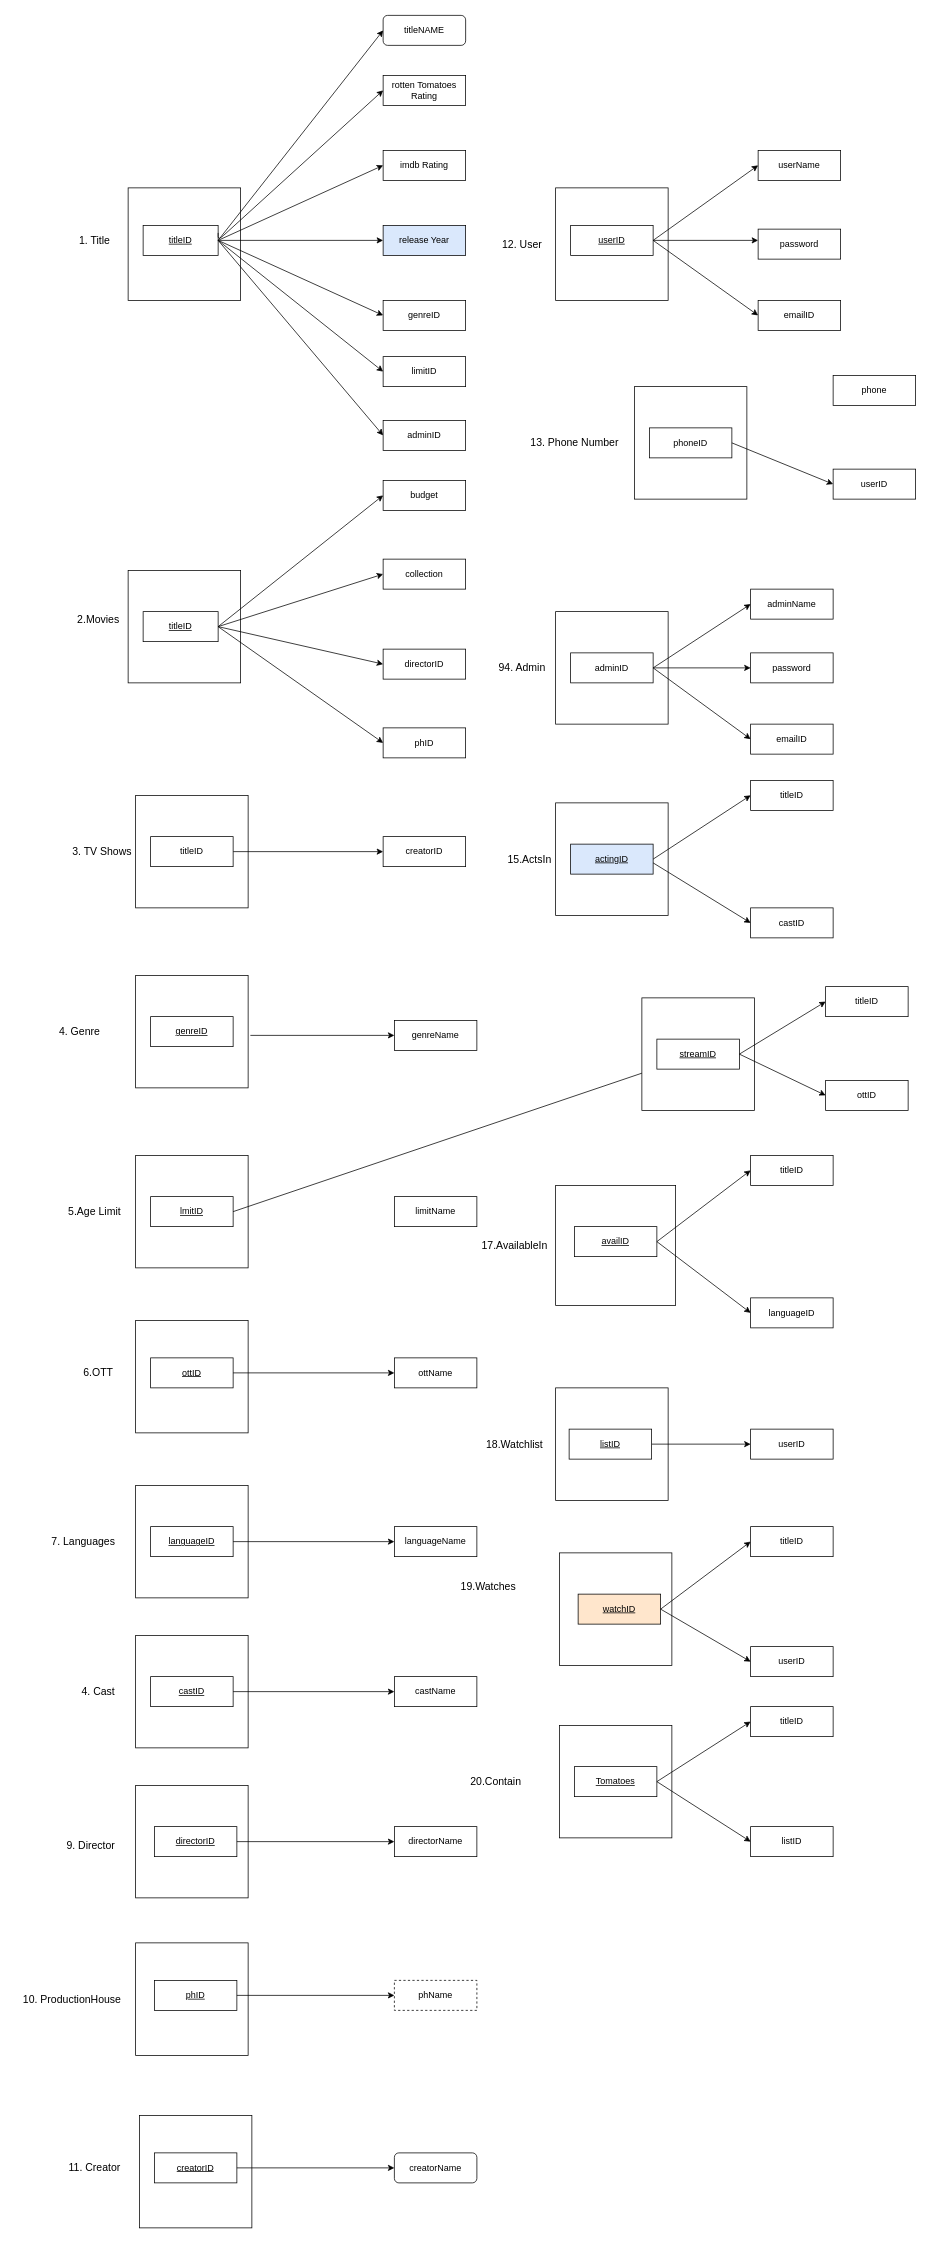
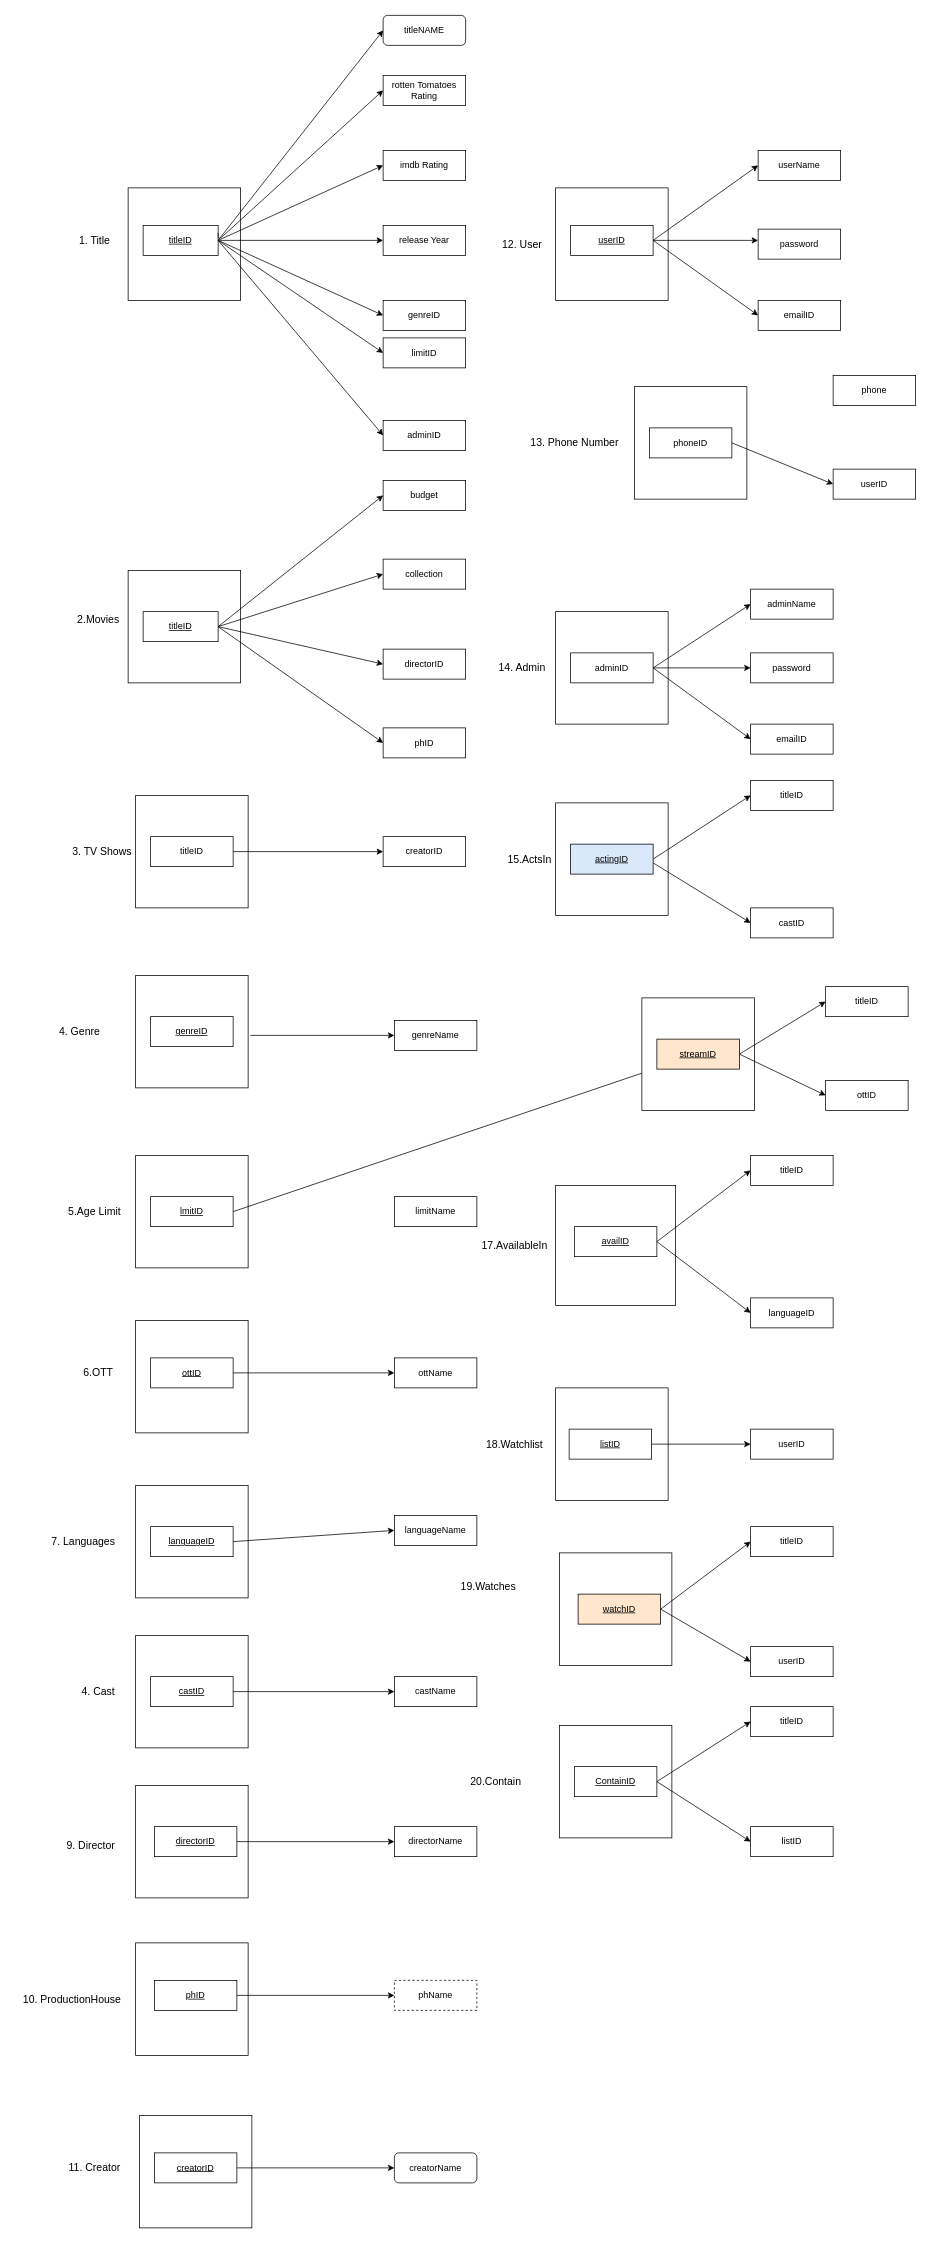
node "release Year": fillcolor #dae8fc -> #ffffff
node "limitID": moved (424, 372) -> (424, 353)
node "94. Admin": label "94. Admin" -> "14. Admin"
node "streamID": fillcolor #ffffff -> #ffe6cc
node "languageName": moved (435, 1542) -> (435, 1530)
node "Tomatoes": label "Tomatoes" -> "ContainID"
